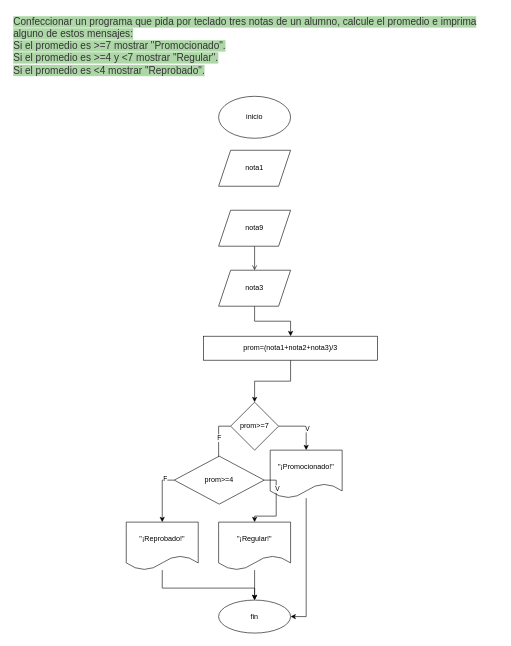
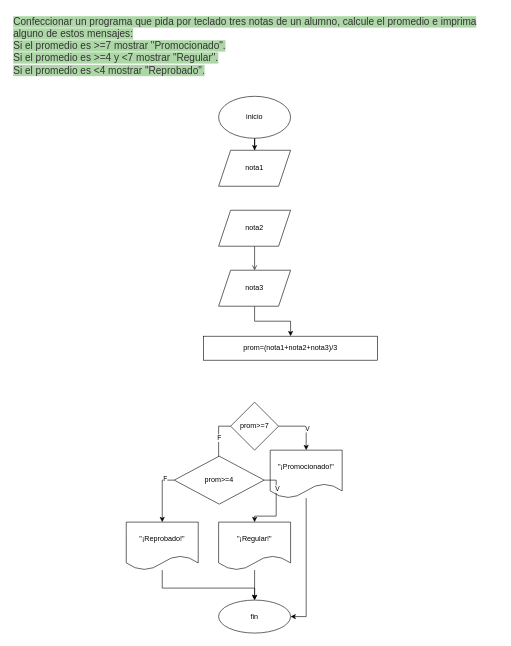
edge "inicio" -> "nota1": added
node "nota9": label "nota9" -> "nota2"
edge "prom=(nota1+nota2+nota3)/3" -> "prom>=7": removed
